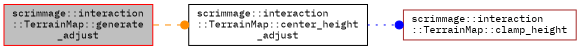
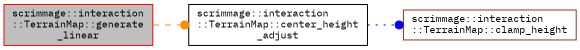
node "scrimmage::interaction ::TerrainMap::generate _adjust": label "scrimmage::interaction ::TerrainMap::generate _adjust" -> "scrimmage::interaction ::TerrainMap::generate _linear"
